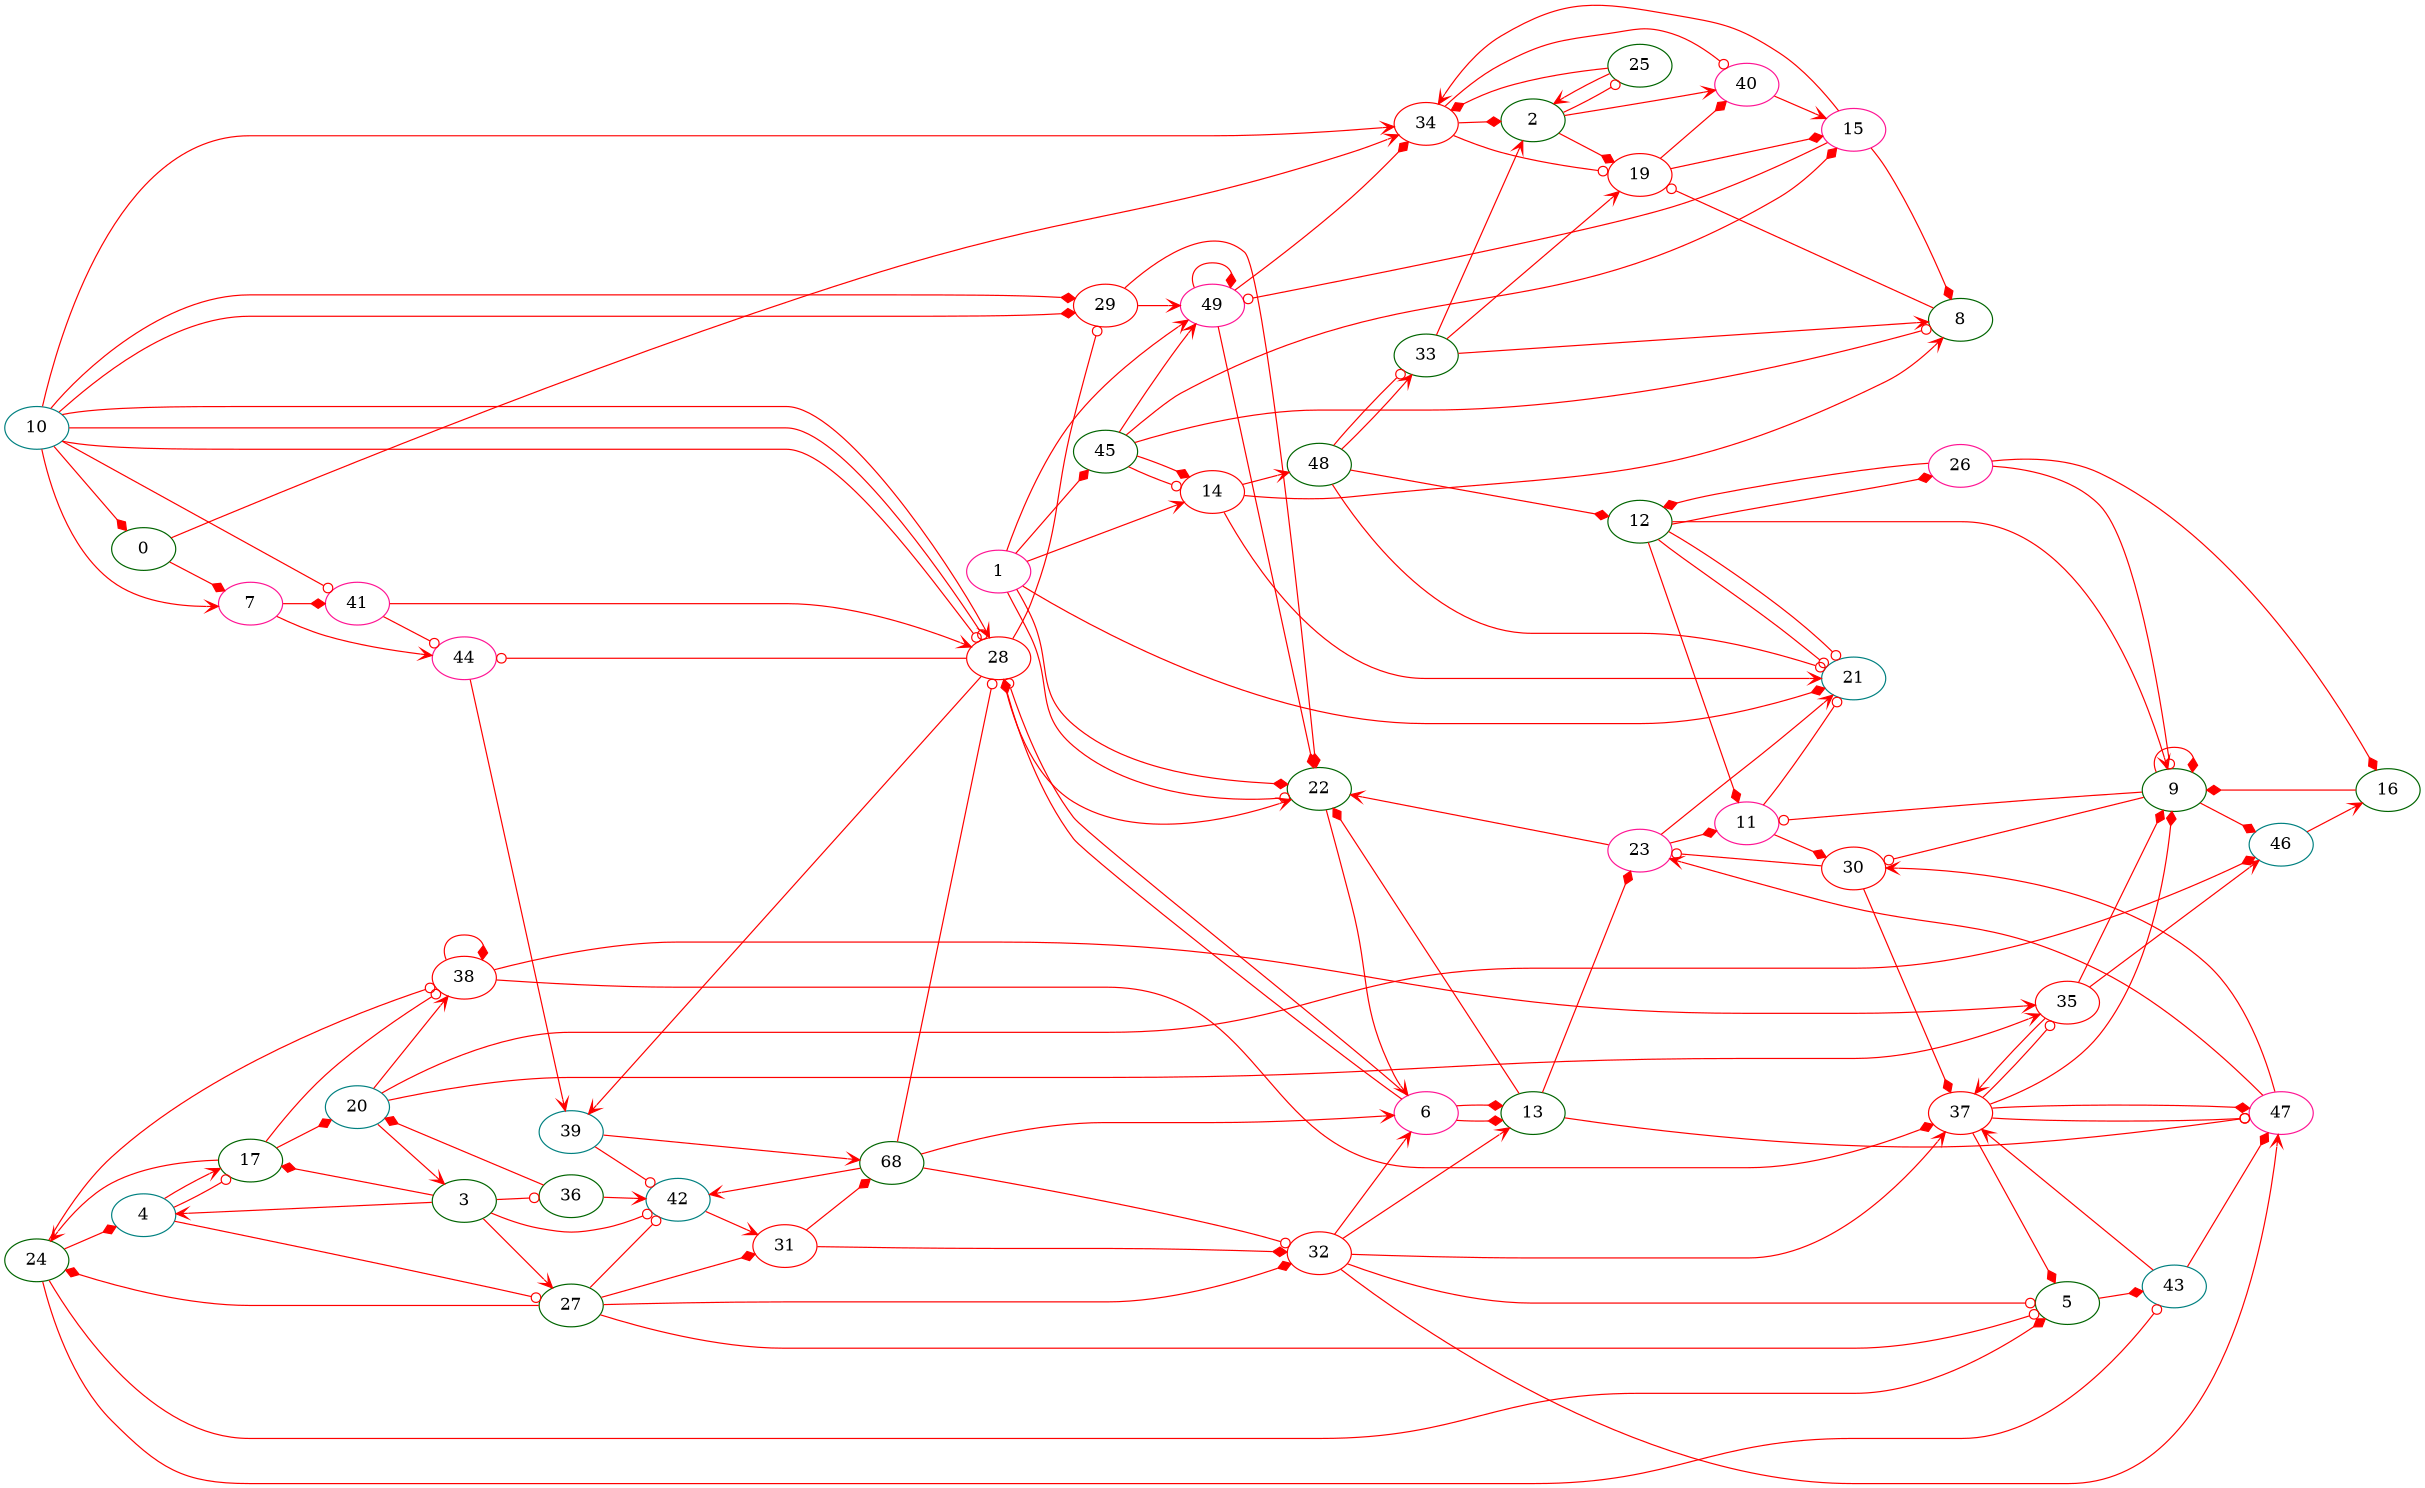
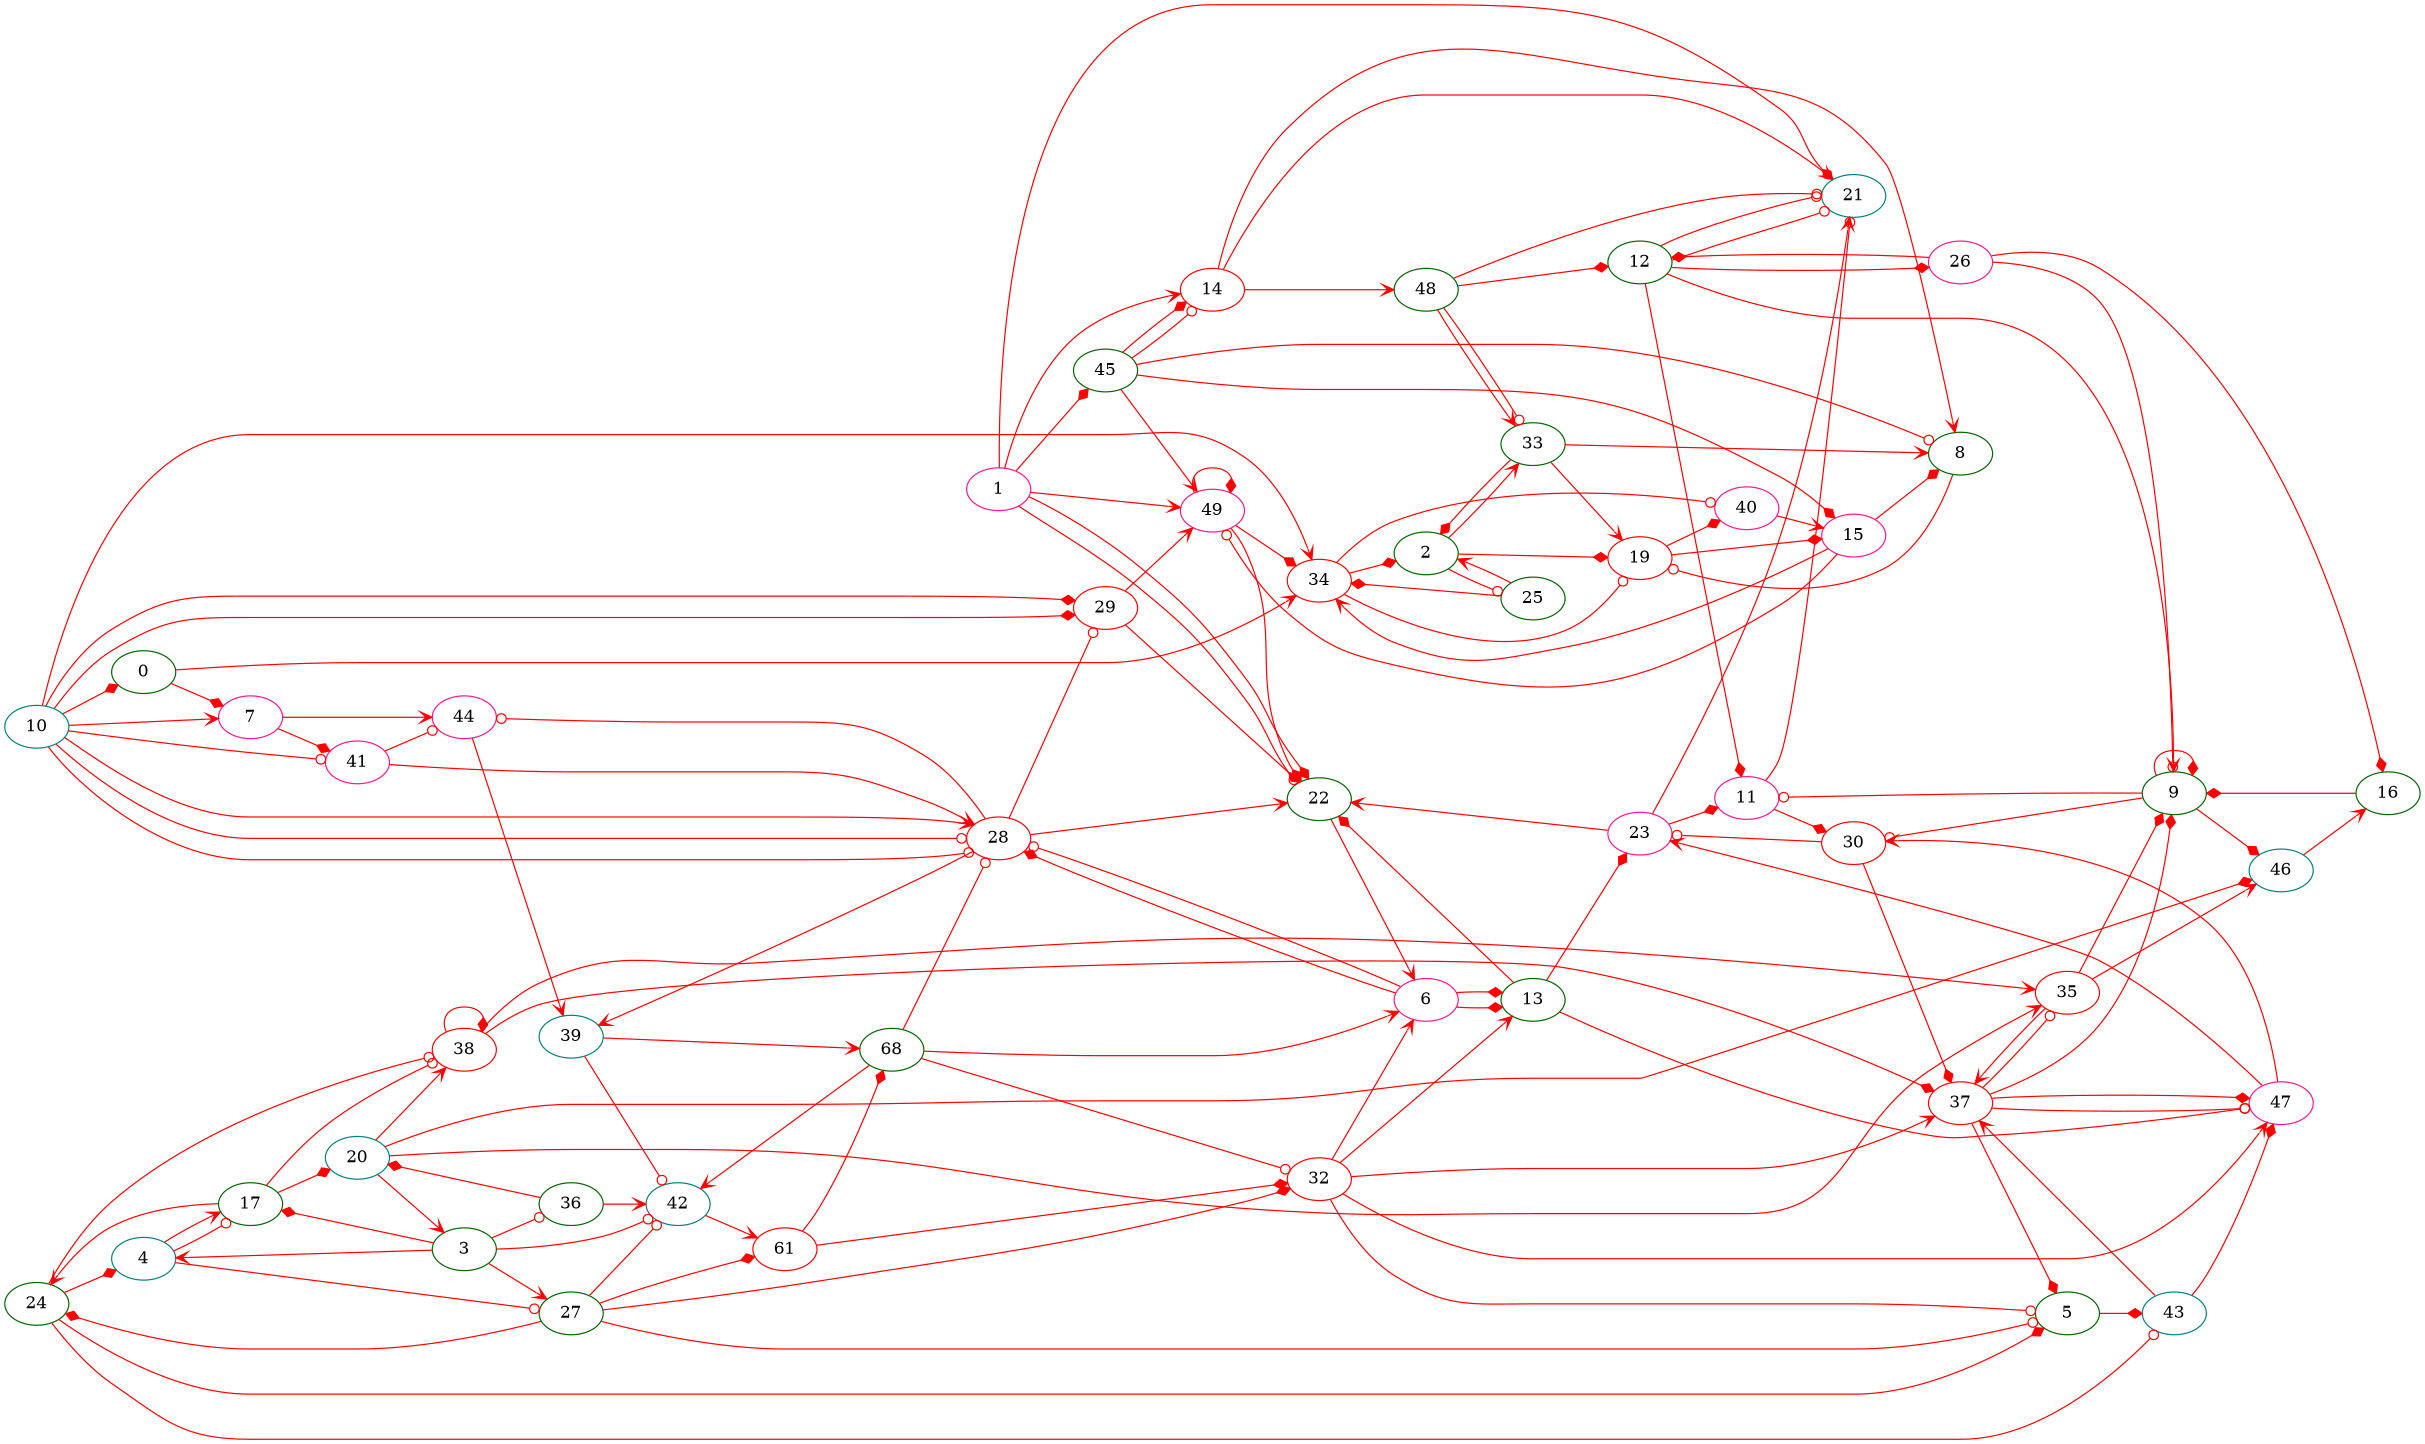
edge "2" -> "40": now "2" -> "33"
edge "33" -> "2": arrowhead vee -> diamond
node "31": label "31" -> "61"
